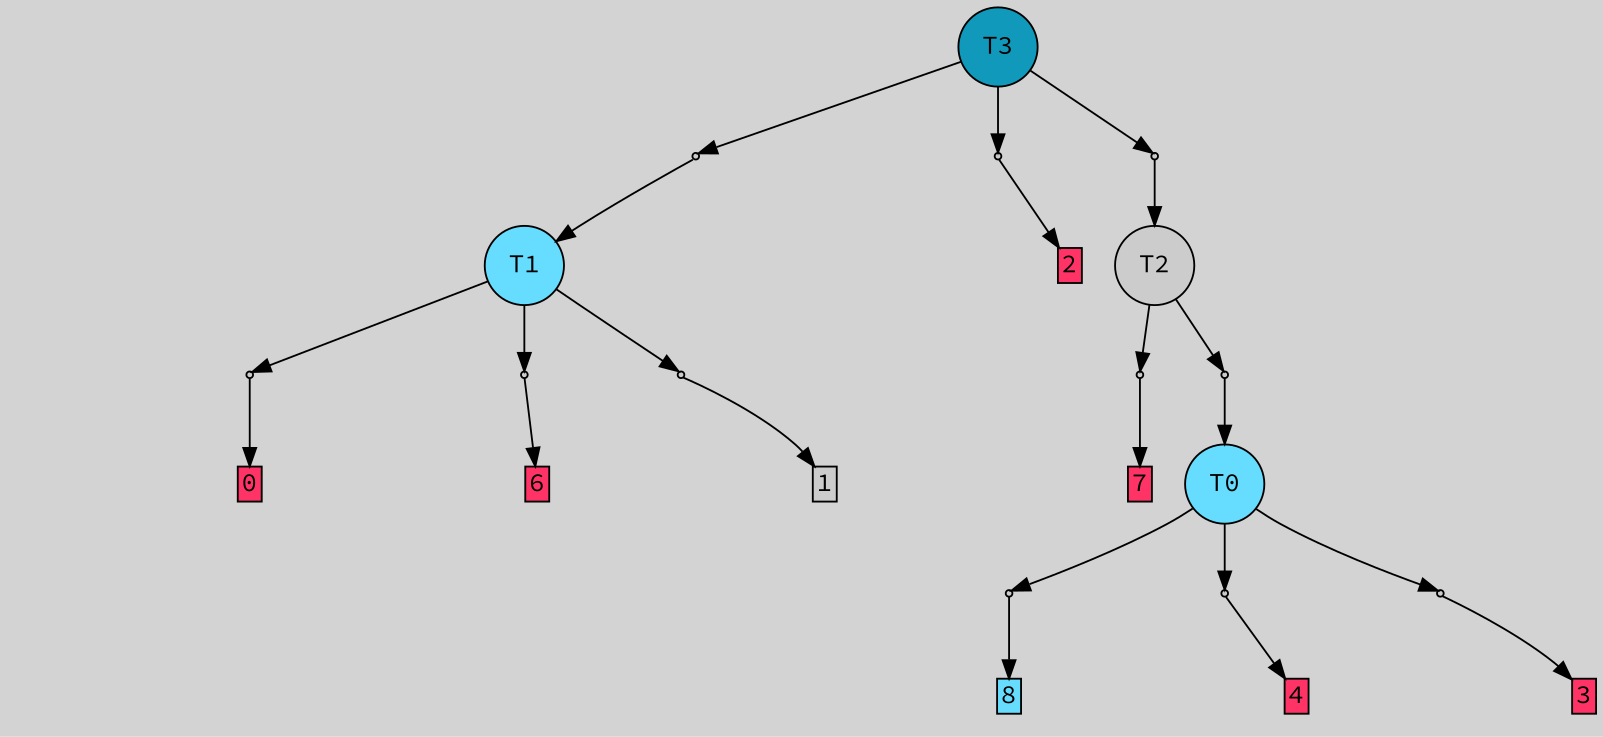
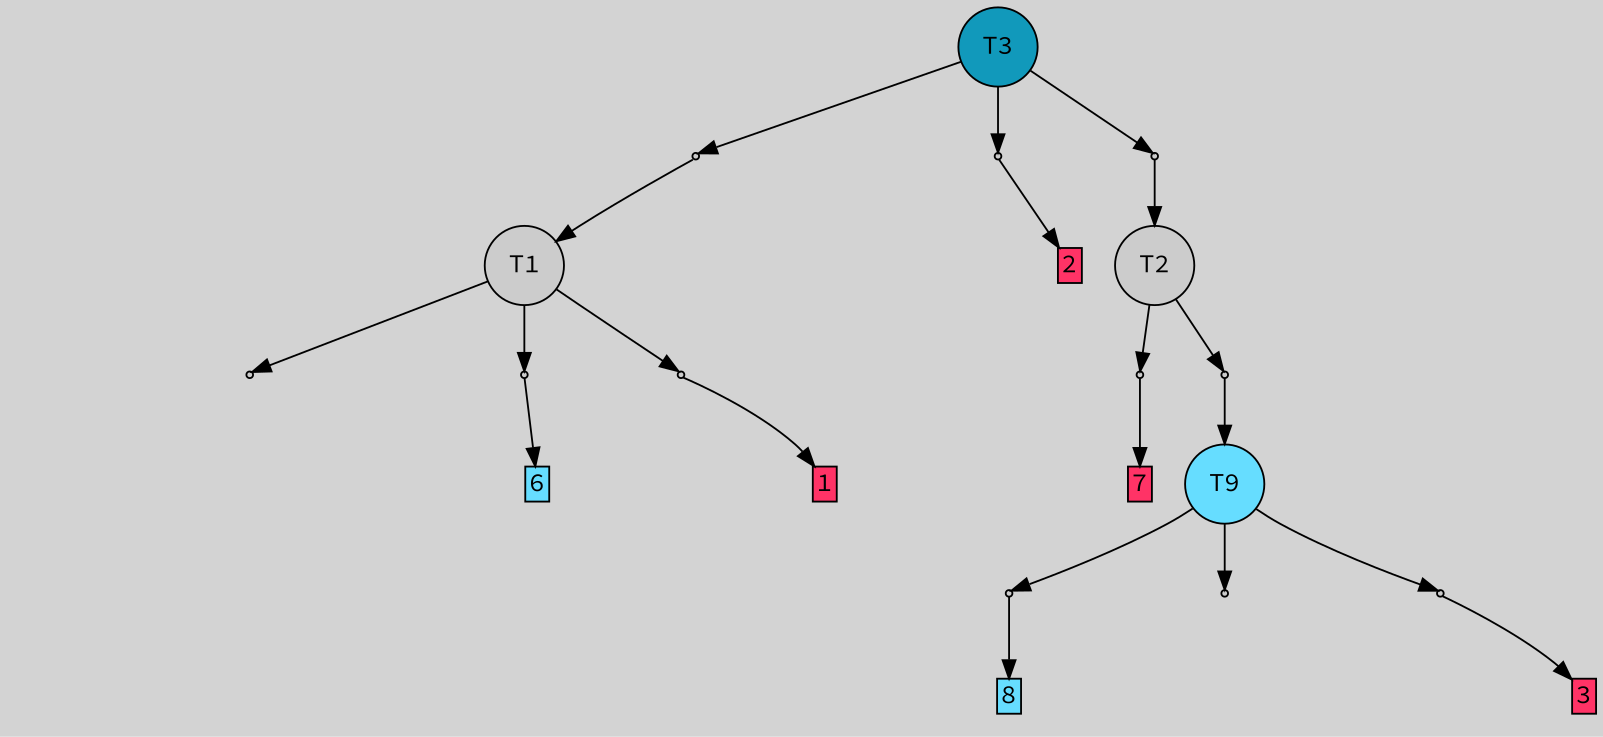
node "T1": fillcolor #66ddff -> #cccccc
node "0": removed
node "6": fillcolor #ff3366 -> #66ddff
node "1": fillcolor #cccccc -> #ff3366
node "T0": label "T0" -> "T9"
node "4": removed
